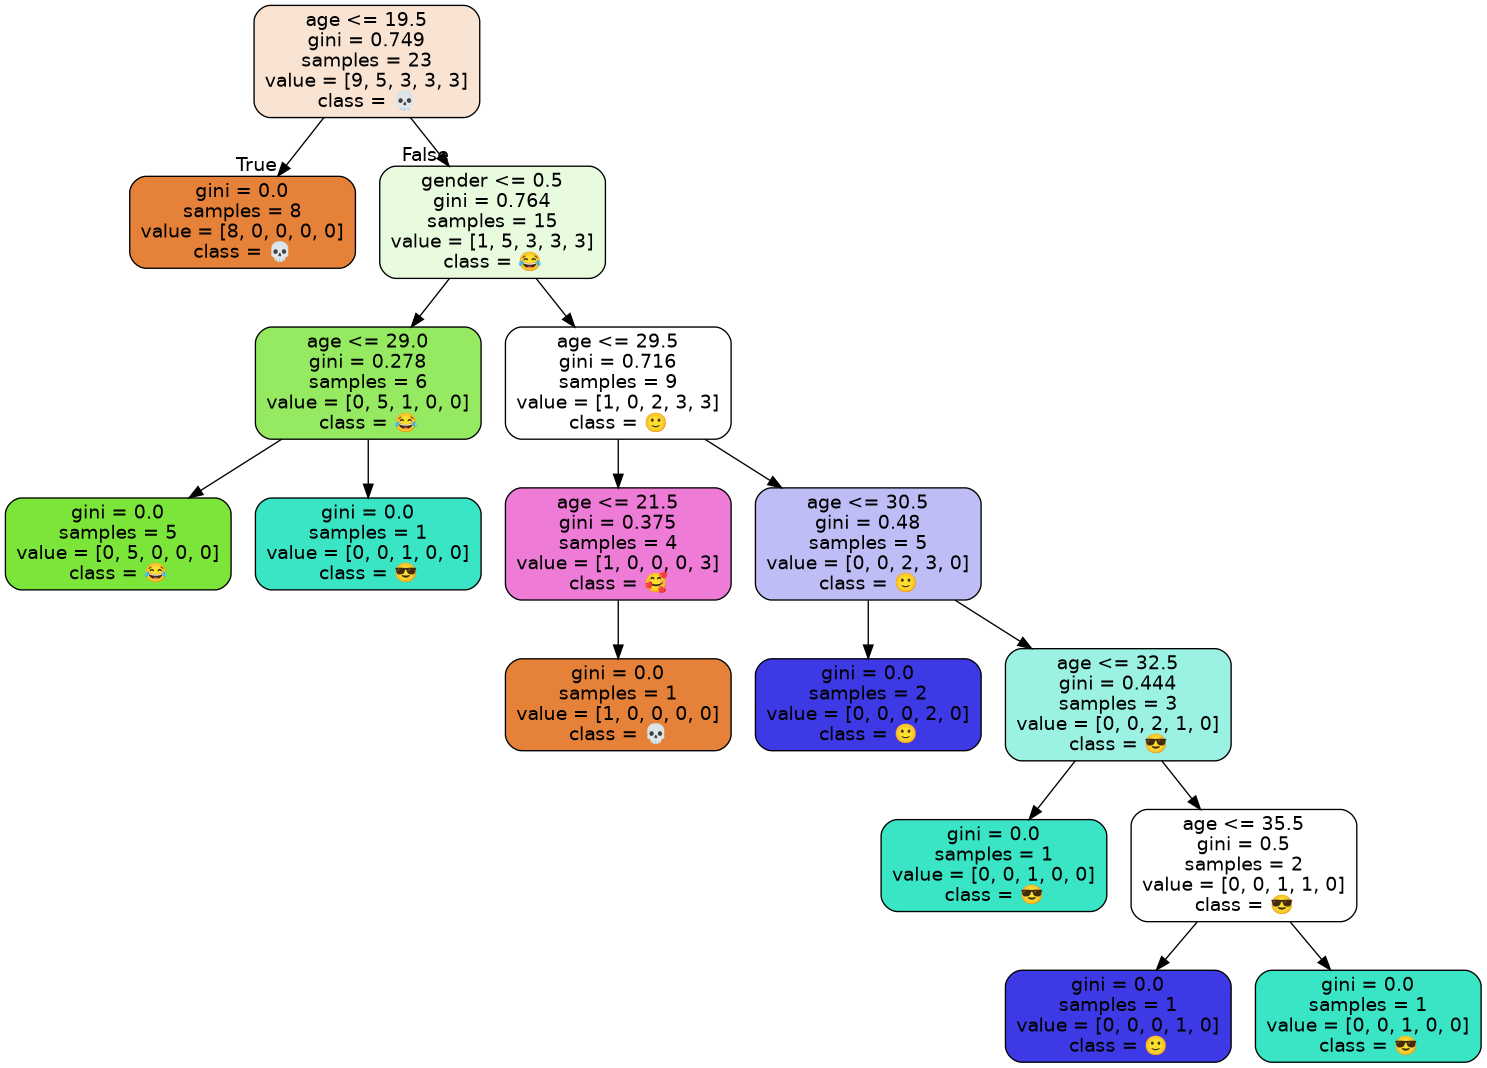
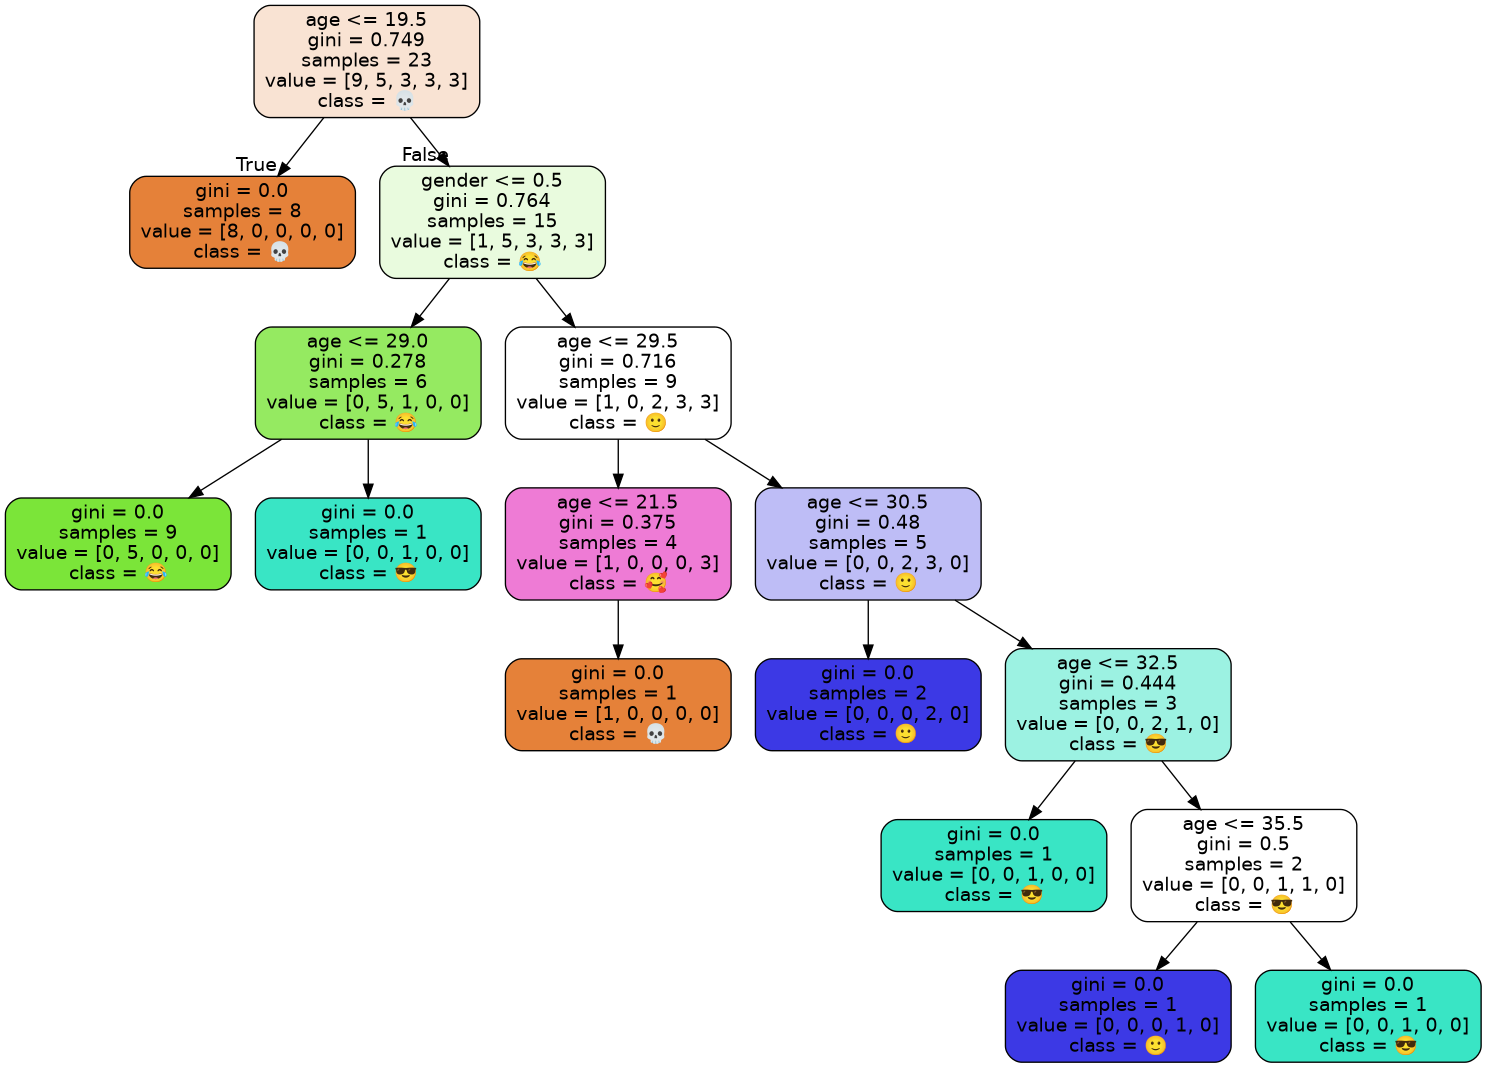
node "gini = 0.0 samples = 5 value = [0, 5, 0, 0, 0] class = 😂": label "gini = 0.0 samples = 5 value = [0, 5, 0, 0, 0] class = 😂" -> "gini = 0.0 samples = 9 value = [0, 5, 0, 0, 0] class = 😂"
